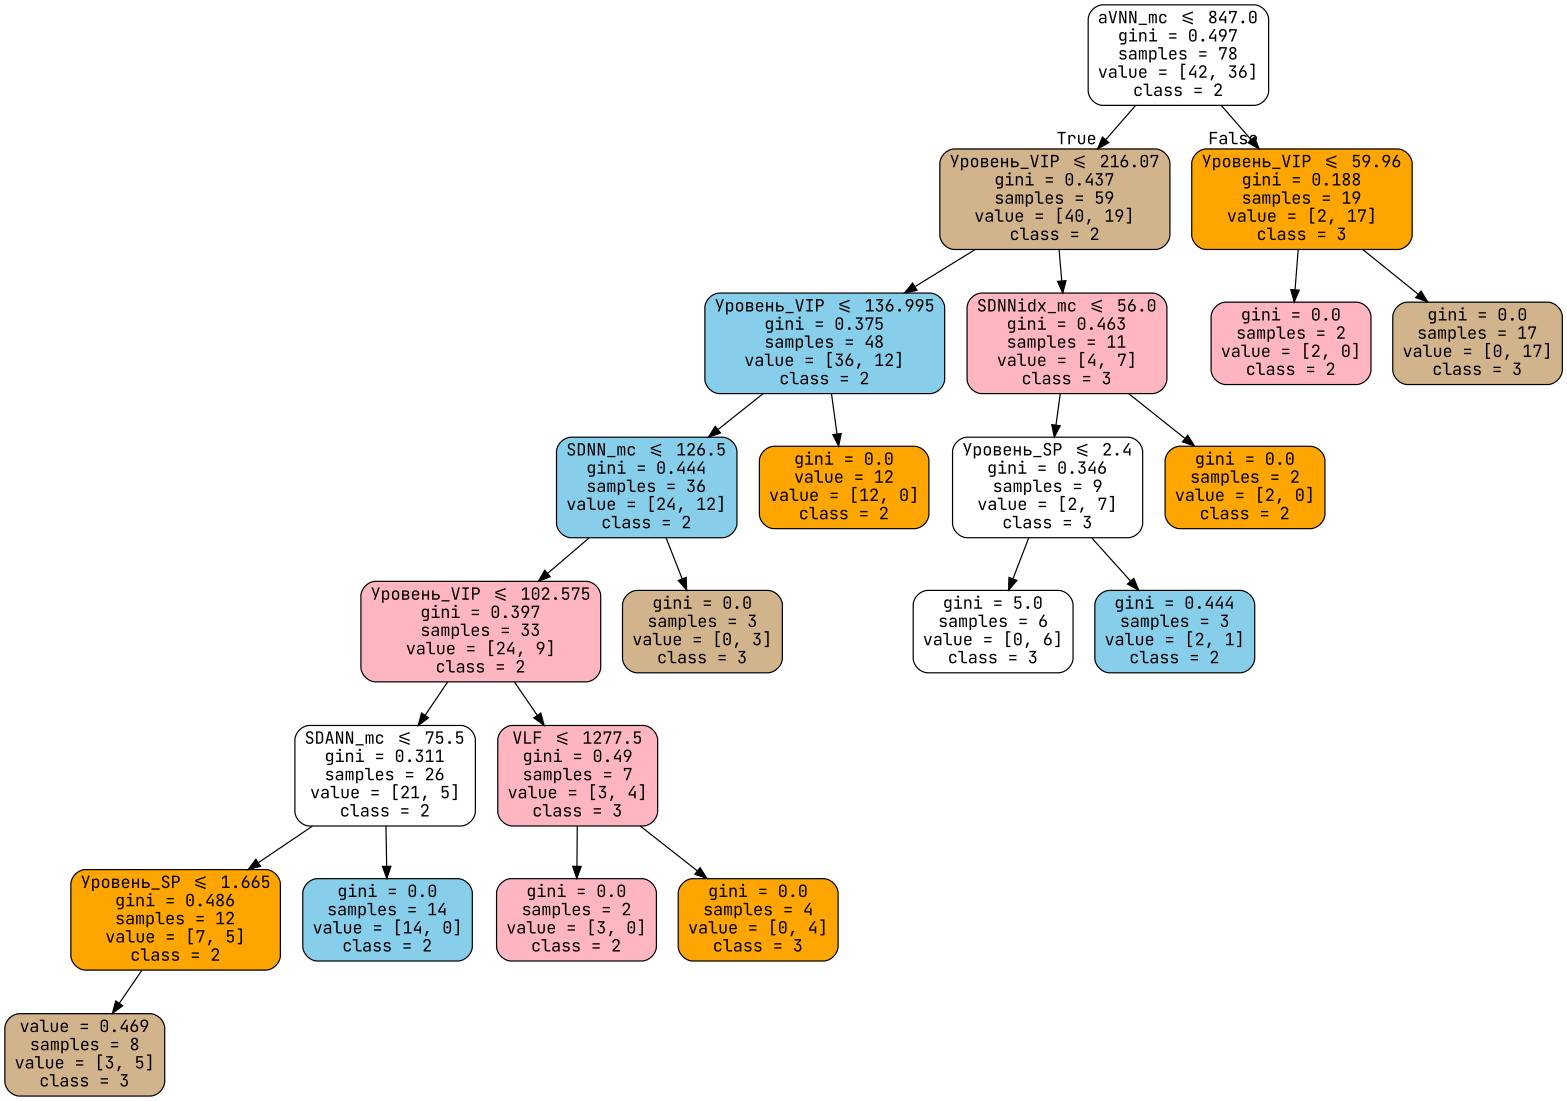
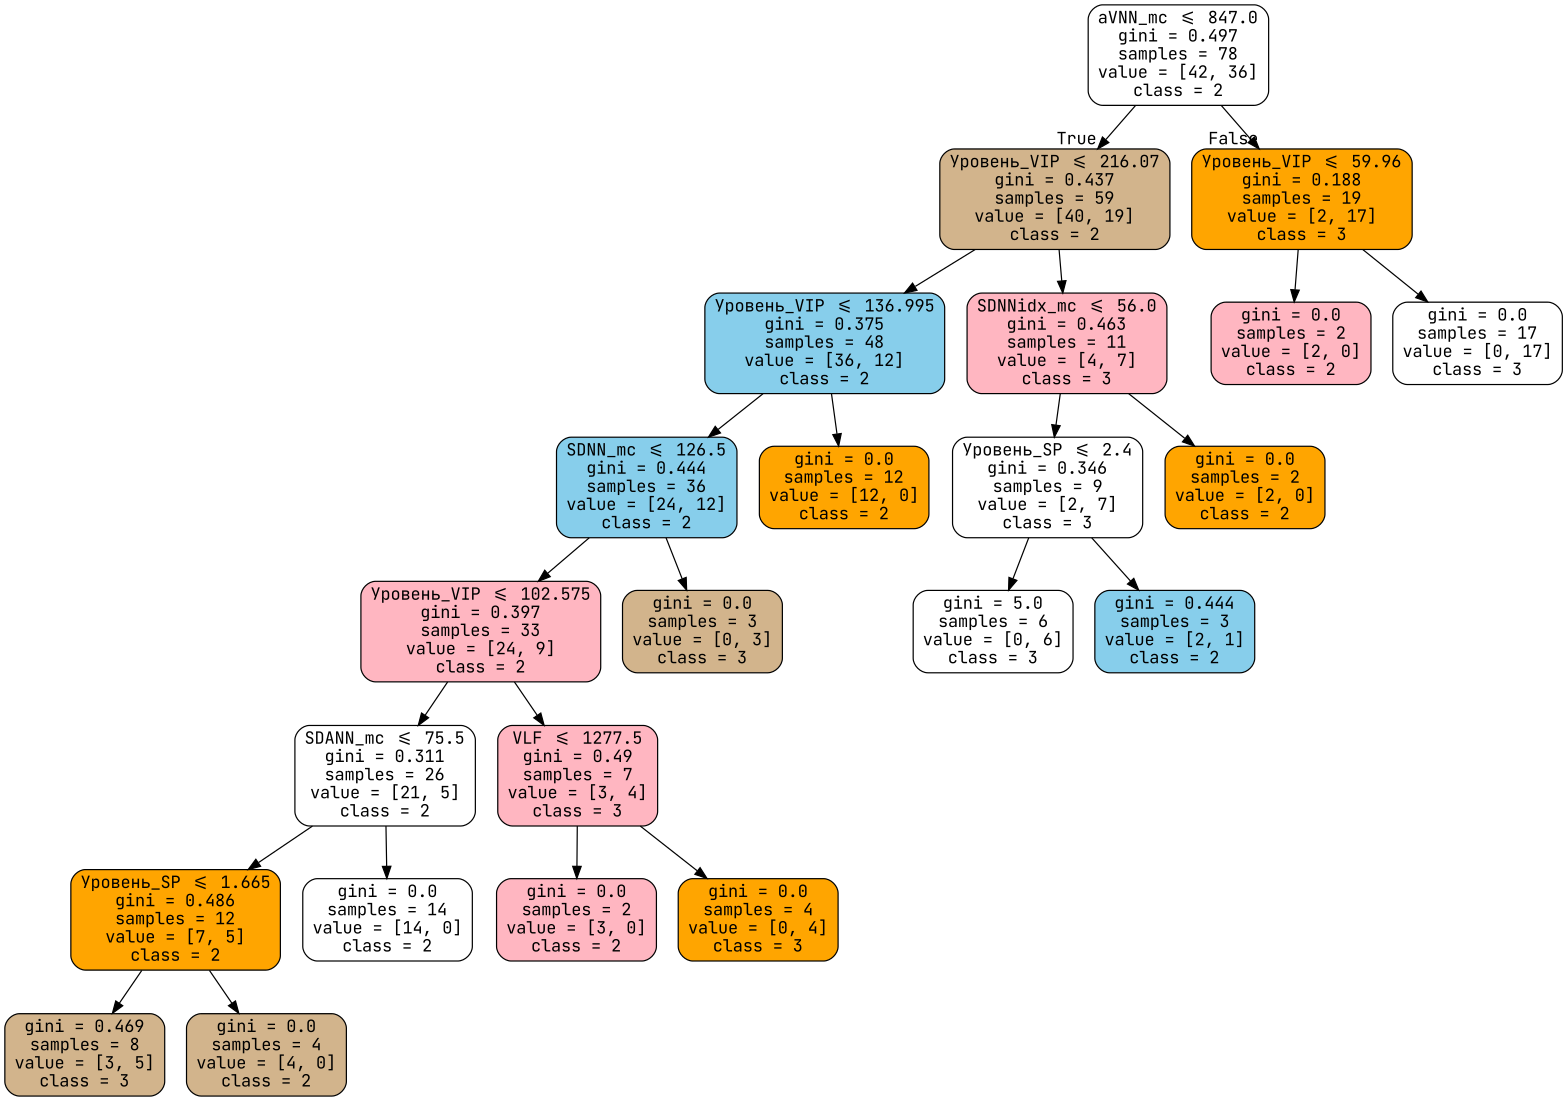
node "gini = 0.0 samples = 17 value = [0, 17] class = 3": fillcolor tan -> white
node "gini = 0.0 value = 12 value = [12, 0] class = 2": label "gini = 0.0 value = 12 value = [12, 0] class = 2" -> "gini = 0.0 samples = 12 value = [12, 0] class = 2"
node "gini = 0.0 samples = 14 value = [14, 0] class = 2": fillcolor skyblue -> white
node "value = 0.469 samples = 8 value = [3, 5] class = 3": label "value = 0.469 samples = 8 value = [3, 5] class = 3" -> "gini = 0.469 samples = 8 value = [3, 5] class = 3"
node "gini = 0.0 samples = 4 value = [4, 0] class = 2": added
